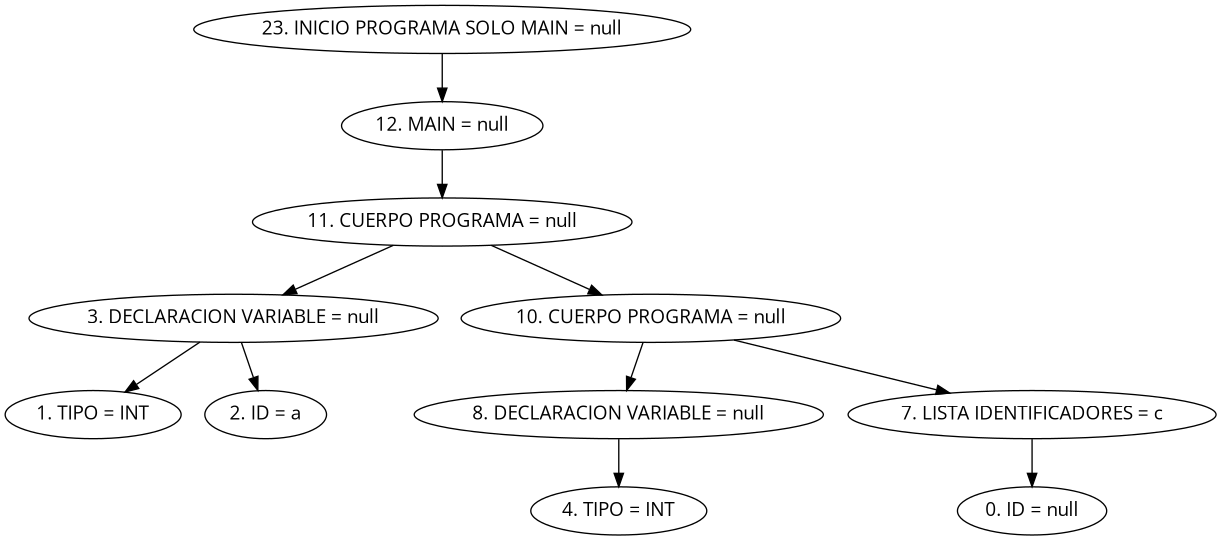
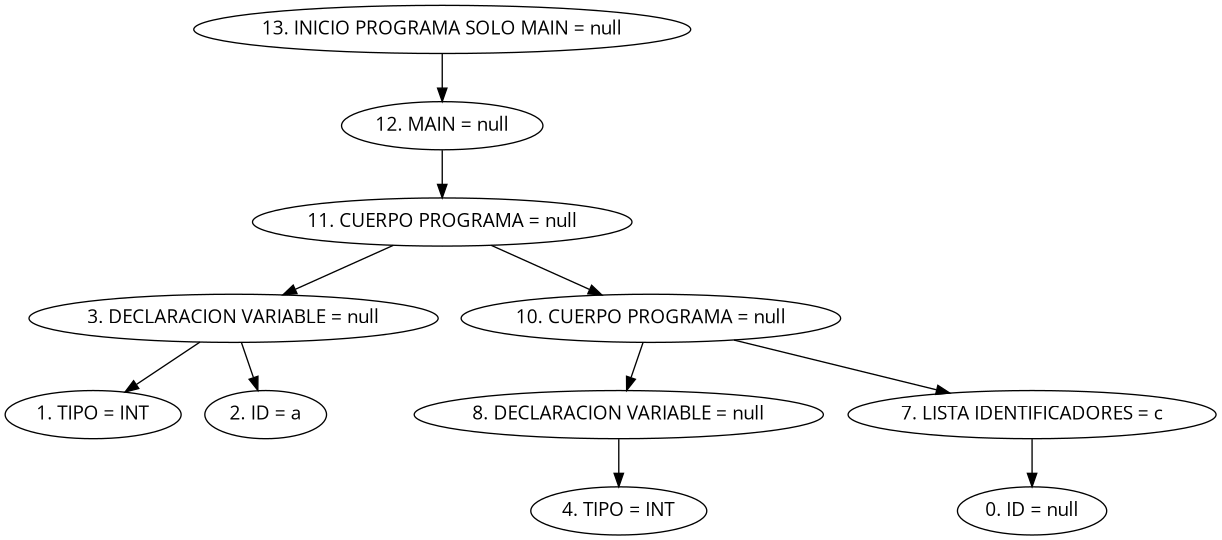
node "23. INICIO PROGRAMA SOLO MAIN = null": label "23. INICIO PROGRAMA SOLO MAIN = null" -> "13. INICIO PROGRAMA SOLO MAIN = null"
